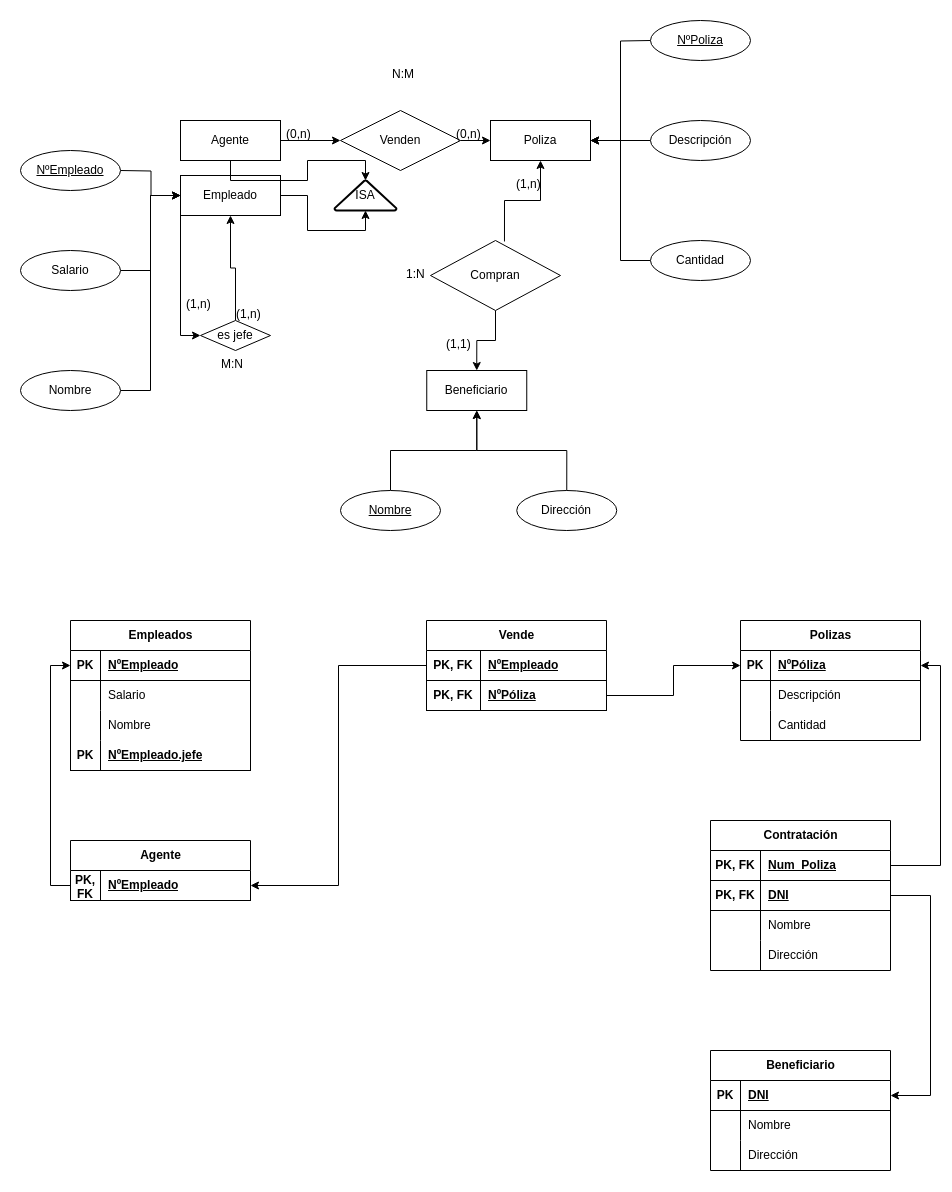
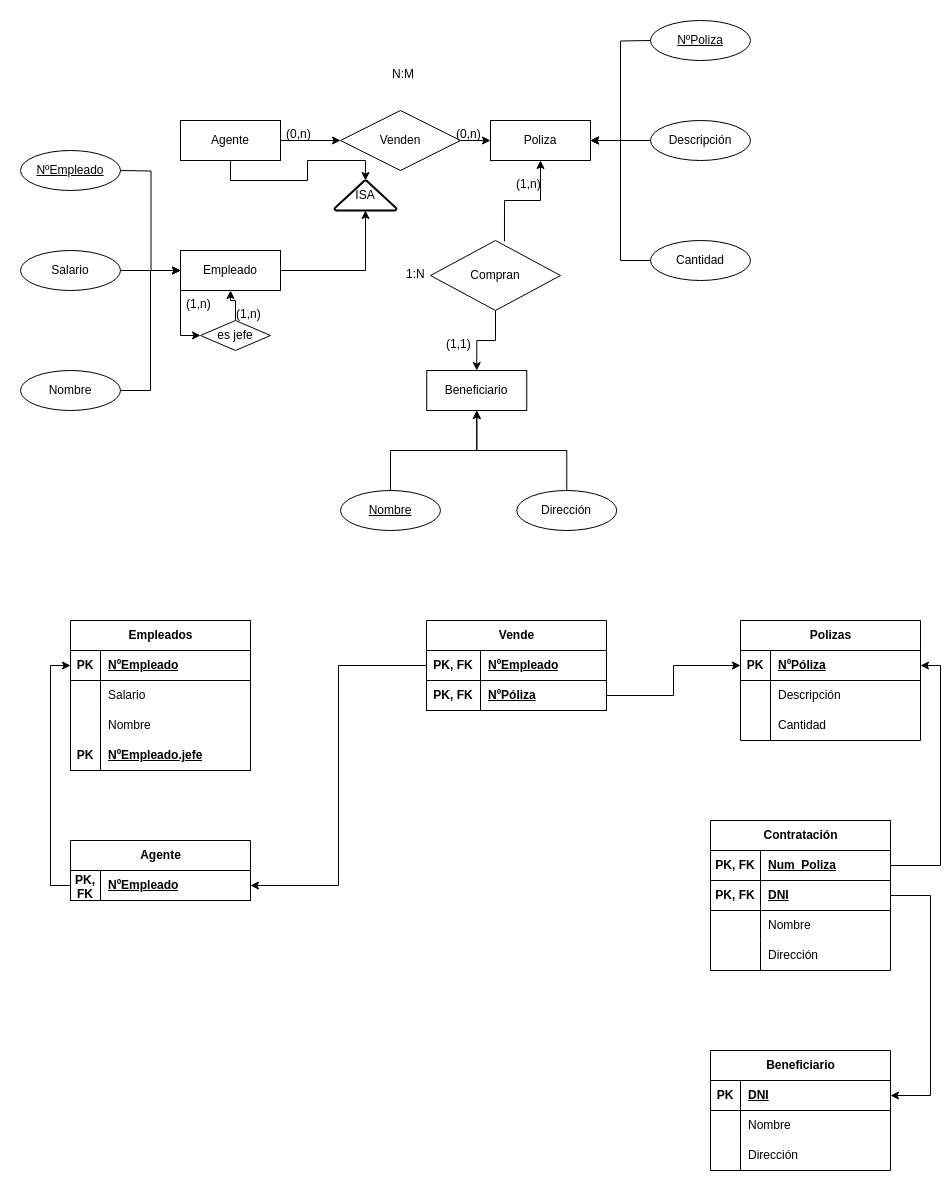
node "Empleado": moved (231, 196) -> (231, 271)
node "M:N": removed
